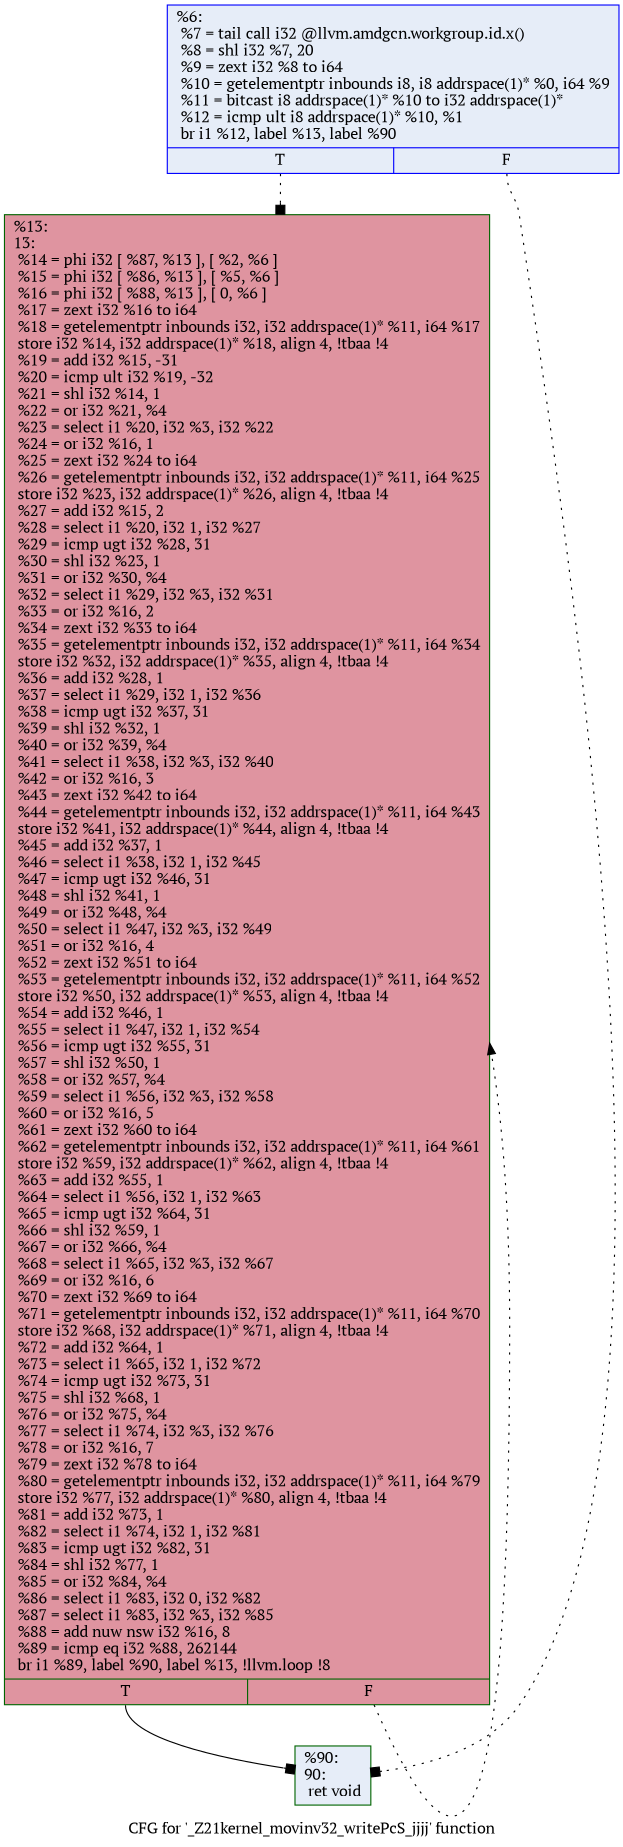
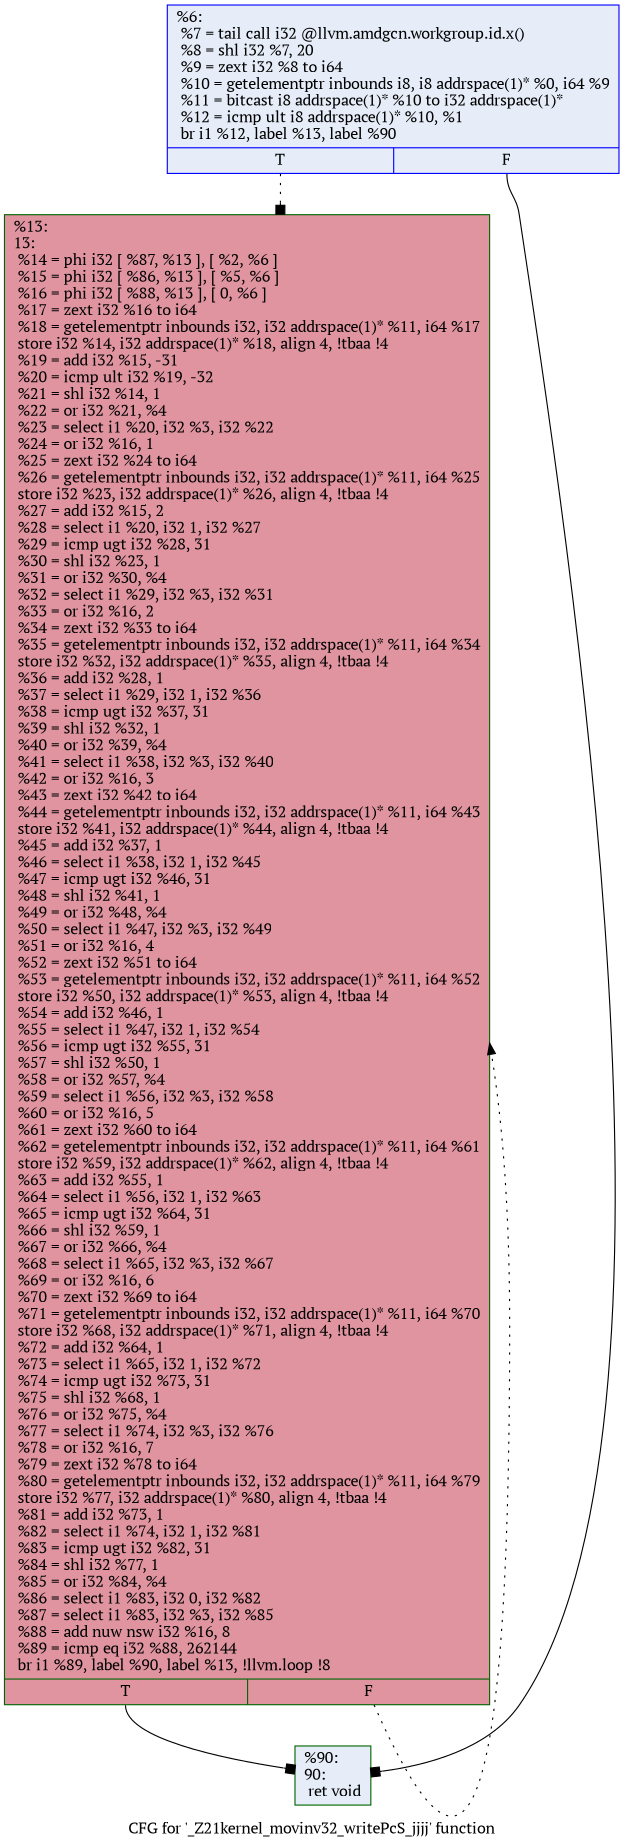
edge "%6:" -> "%90:": style dotted -> solid
